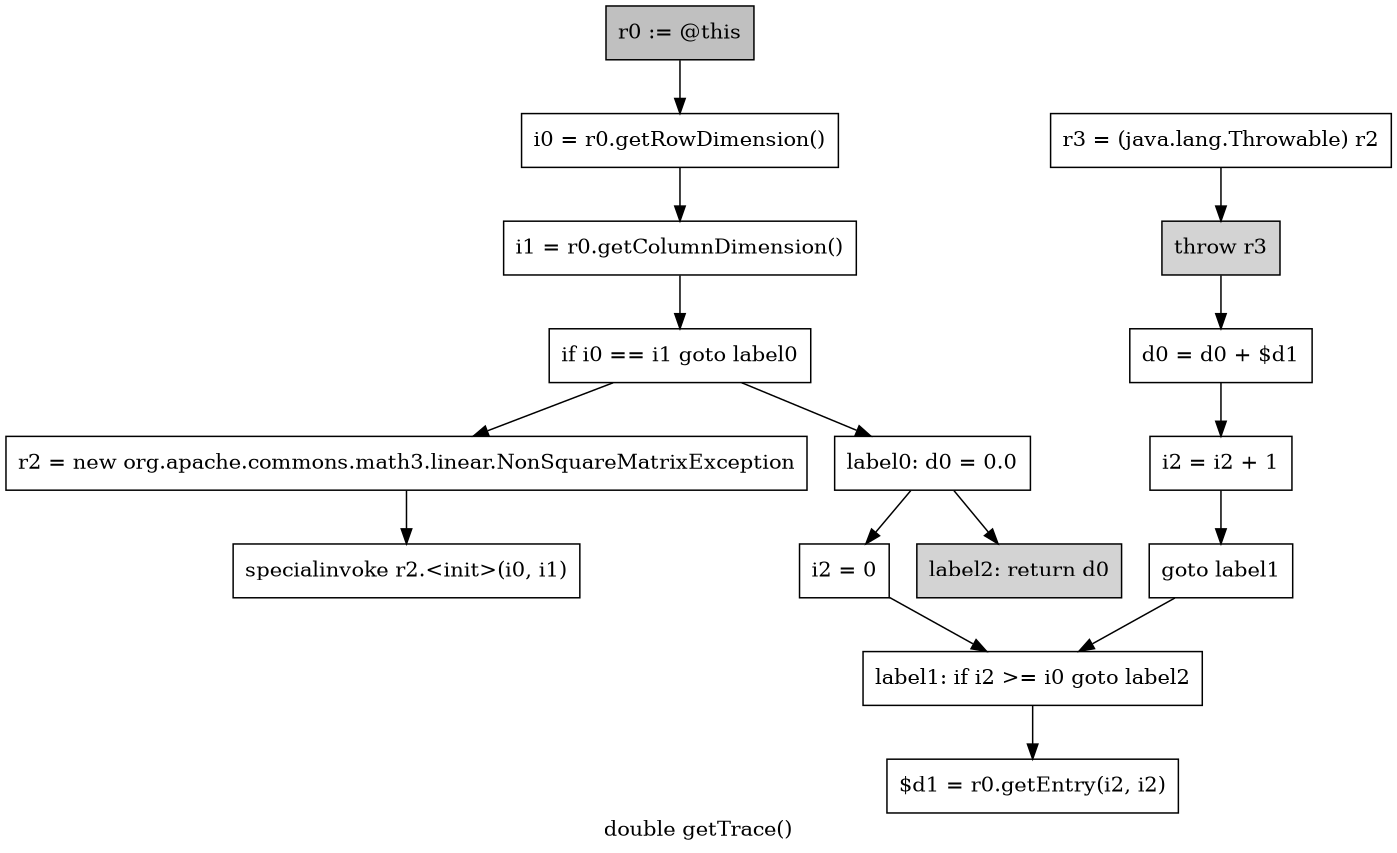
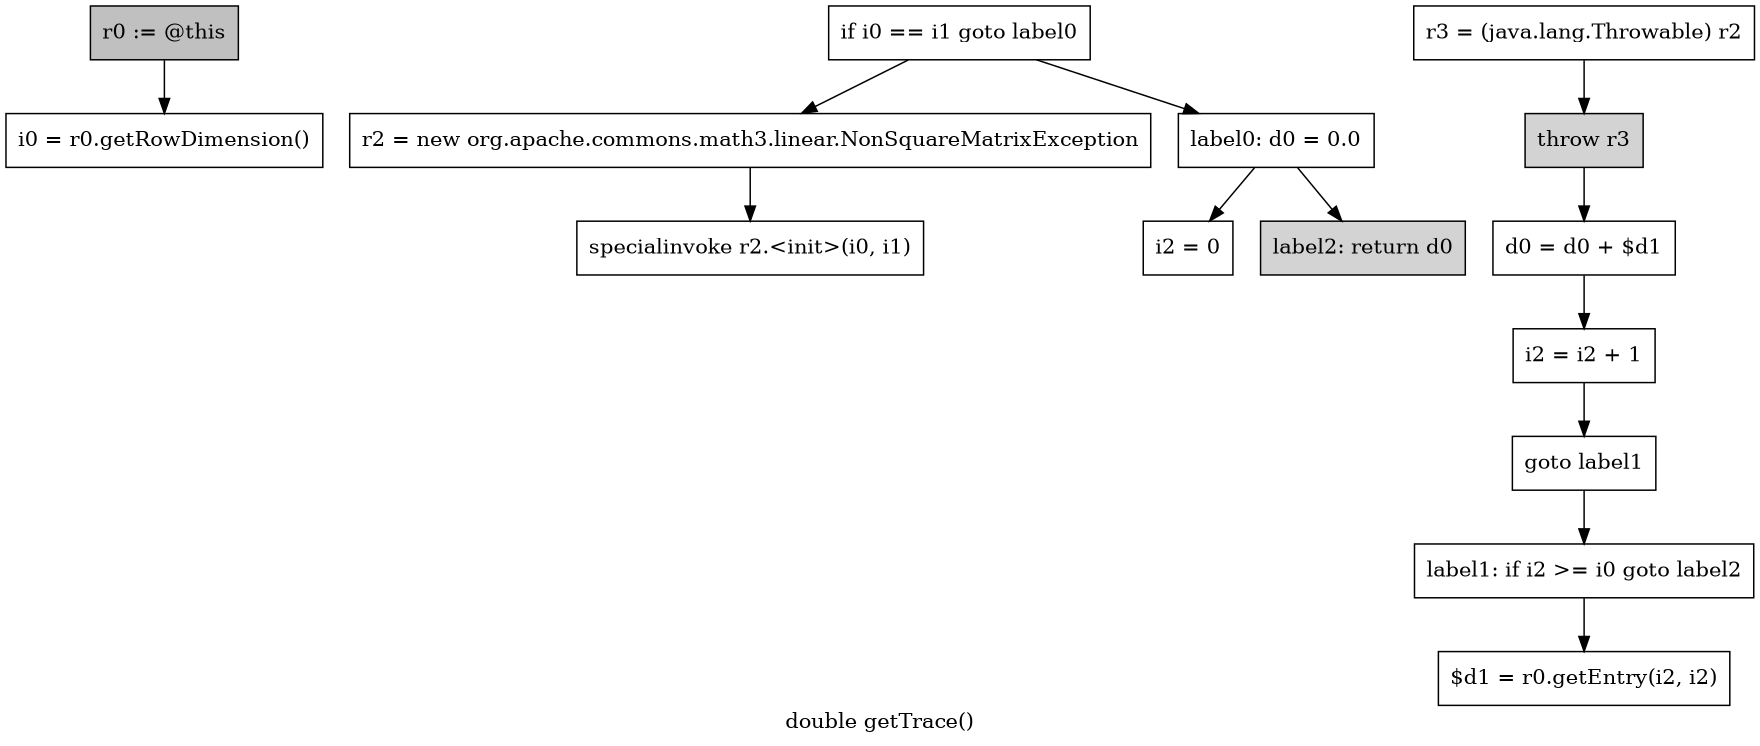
node "i1 = r0.getColumnDimension()": removed
edge "i2 = 0" -> "label1: if i2 >= i0 goto label2": removed
